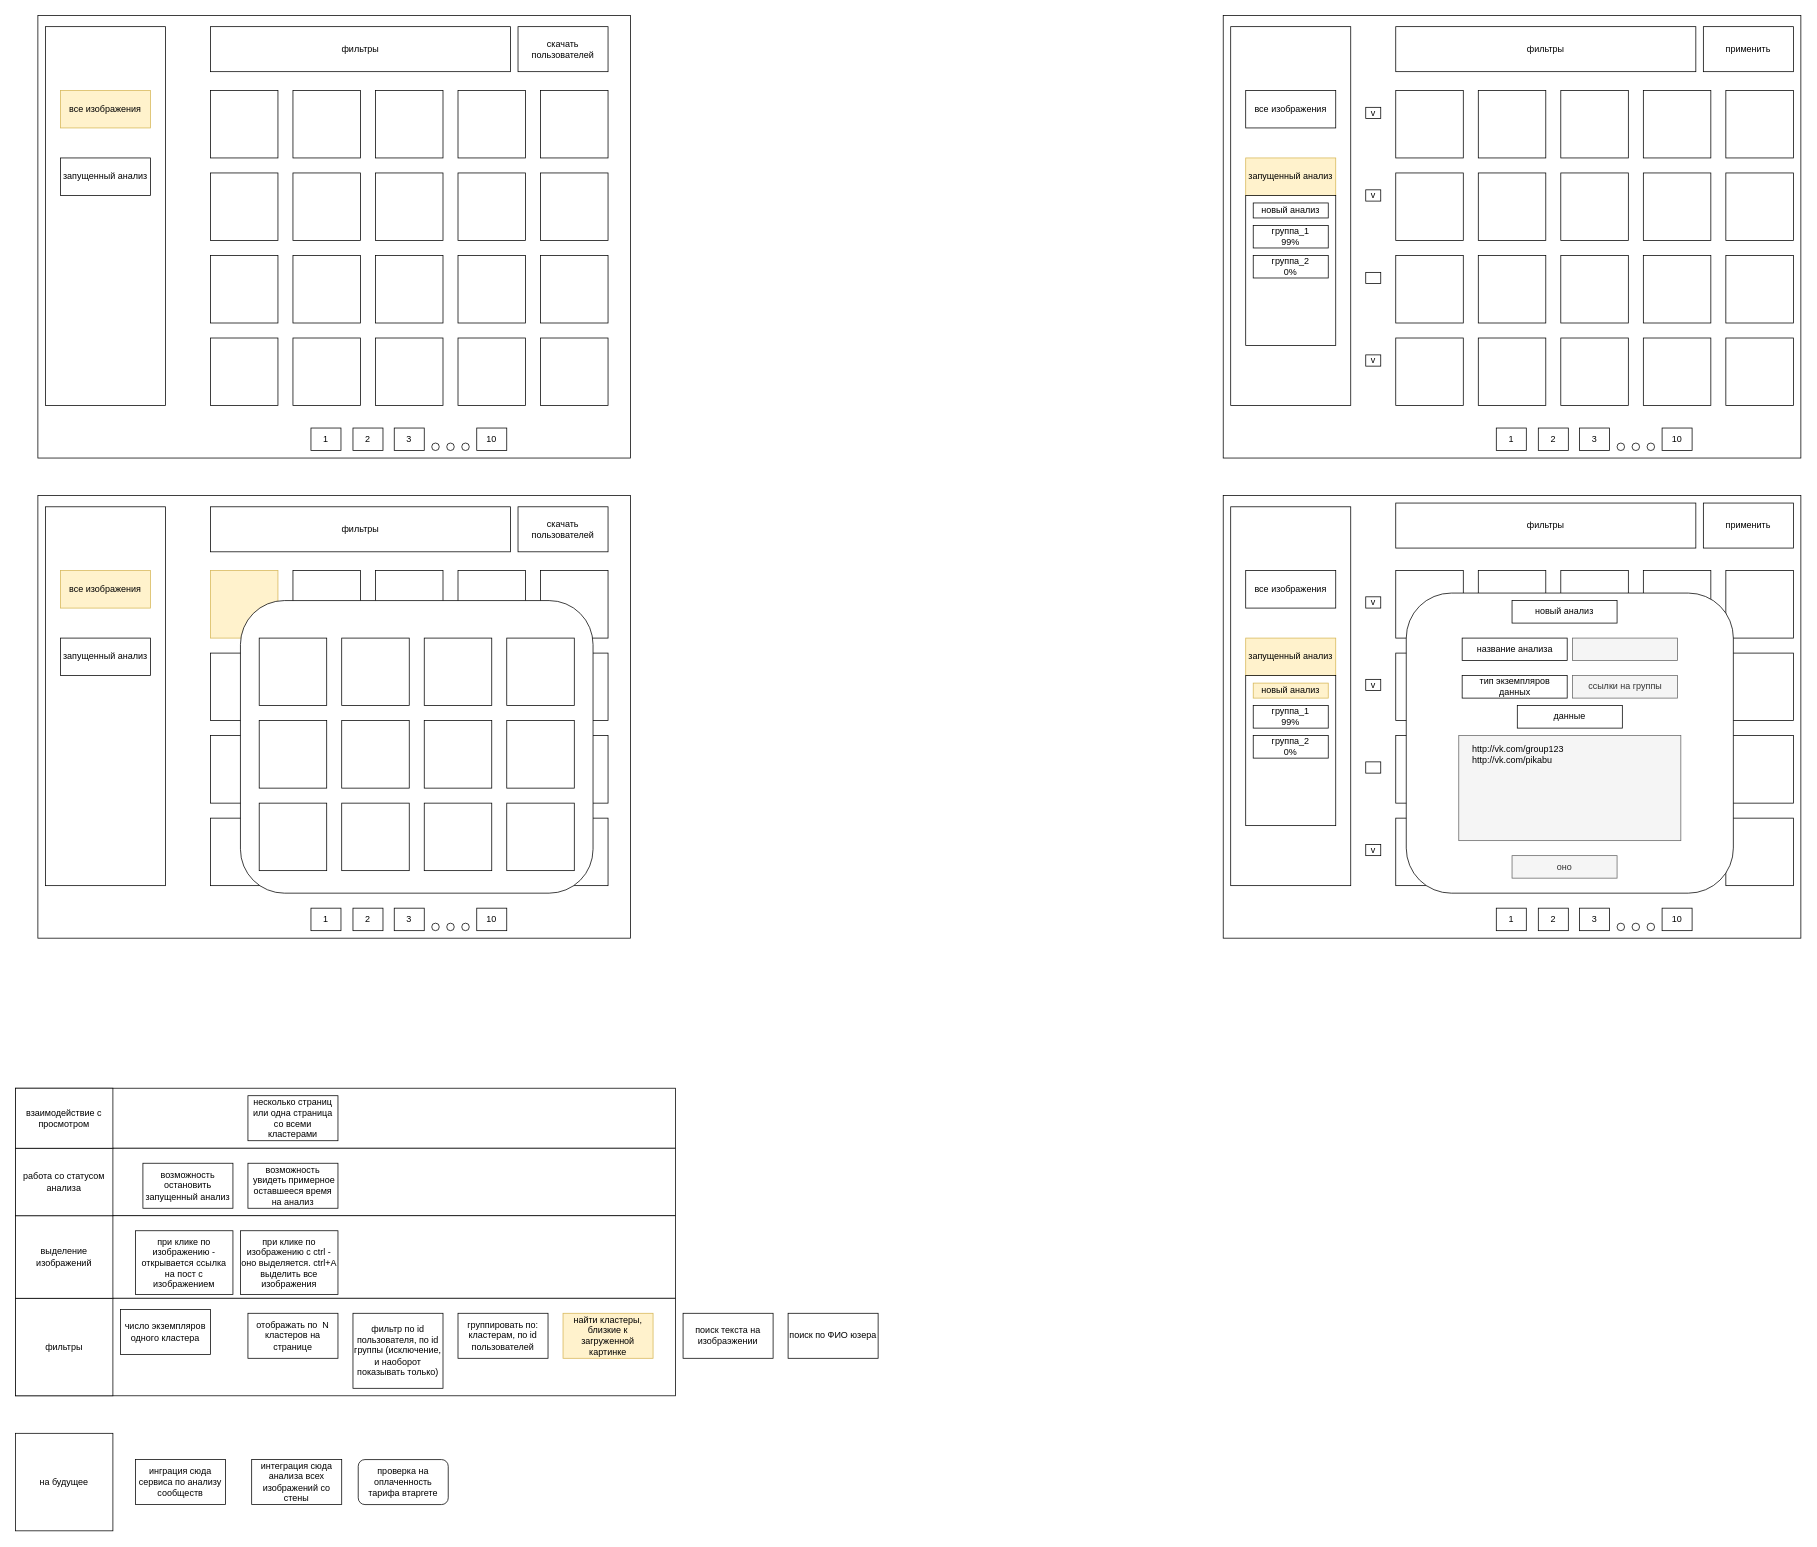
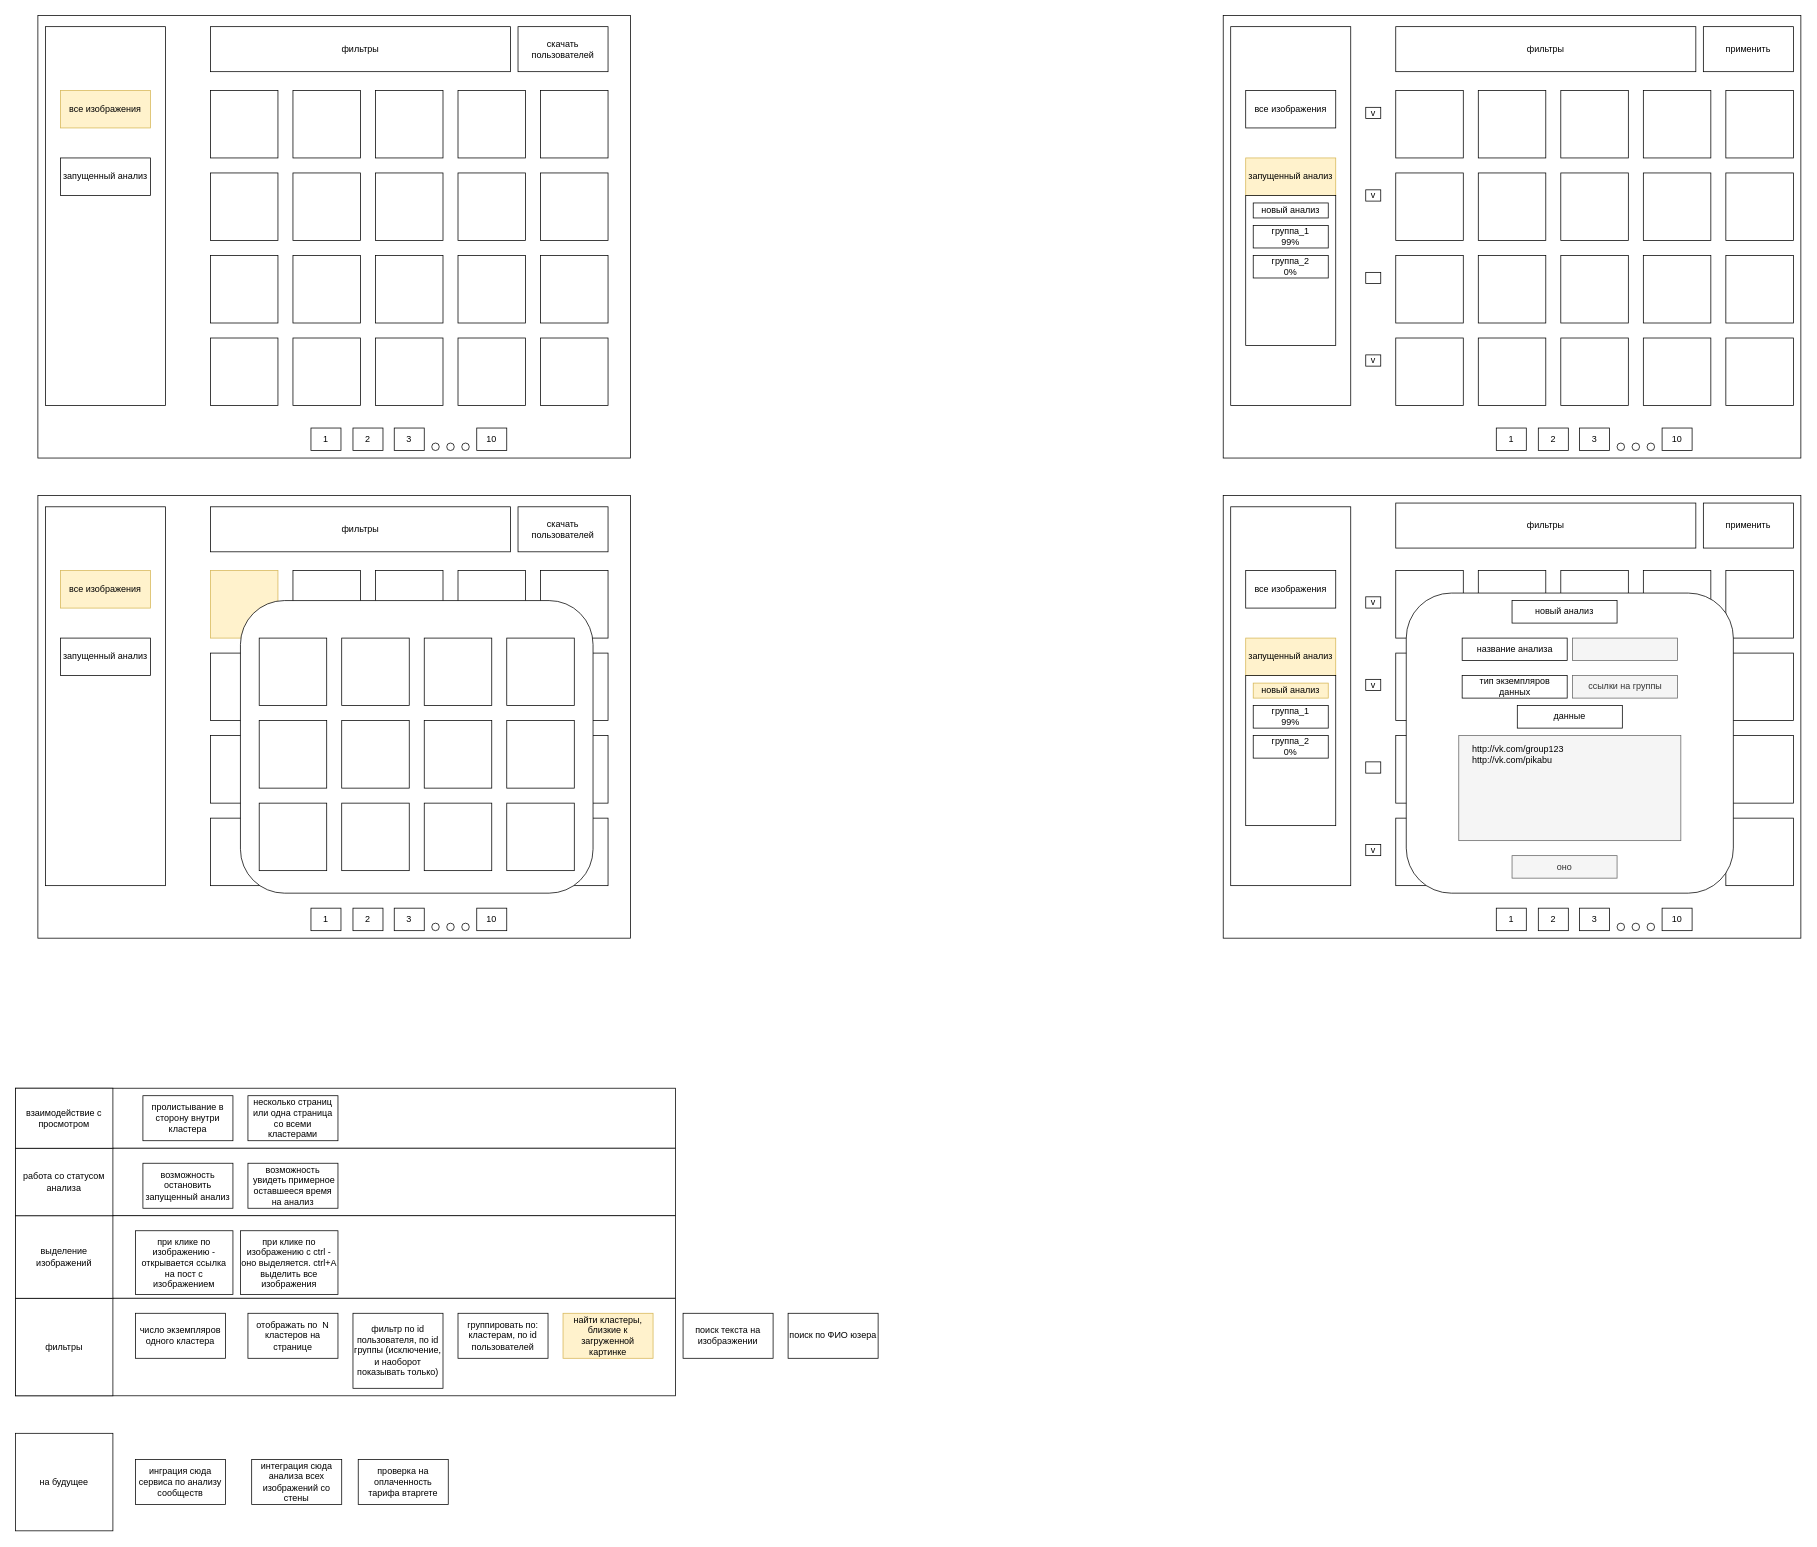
node "пролистывание в сторону внутри кластера": added
node "число экземпляров одного кластера": moved (165, 1332) -> (180, 1335)
node "проверка на оплаченность тарифа втаргете": shape rounded rectangle -> rectangle
